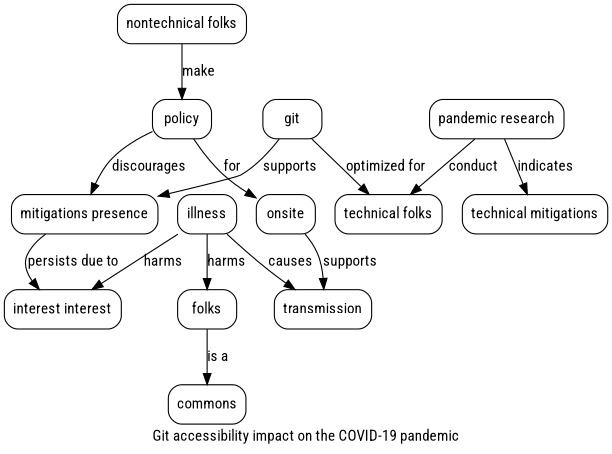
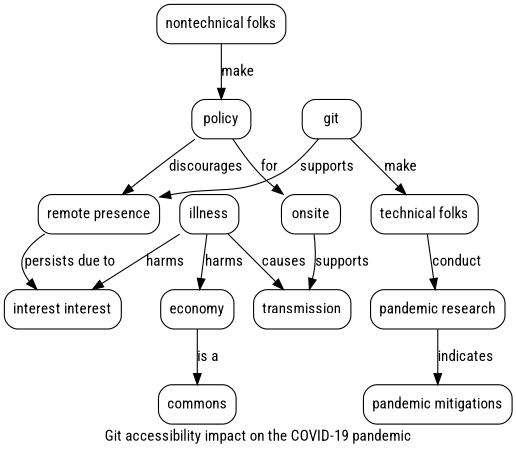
edge "pandemic research" -> "technical folks": reversed
edge "git" -> "technical folks": label "optimized for" -> "make"
node "mitigations presence": label "mitigations presence" -> "remote presence"
node "technical mitigations": label "technical mitigations" -> "pandemic mitigations"
node "folks": label "folks" -> "economy"
